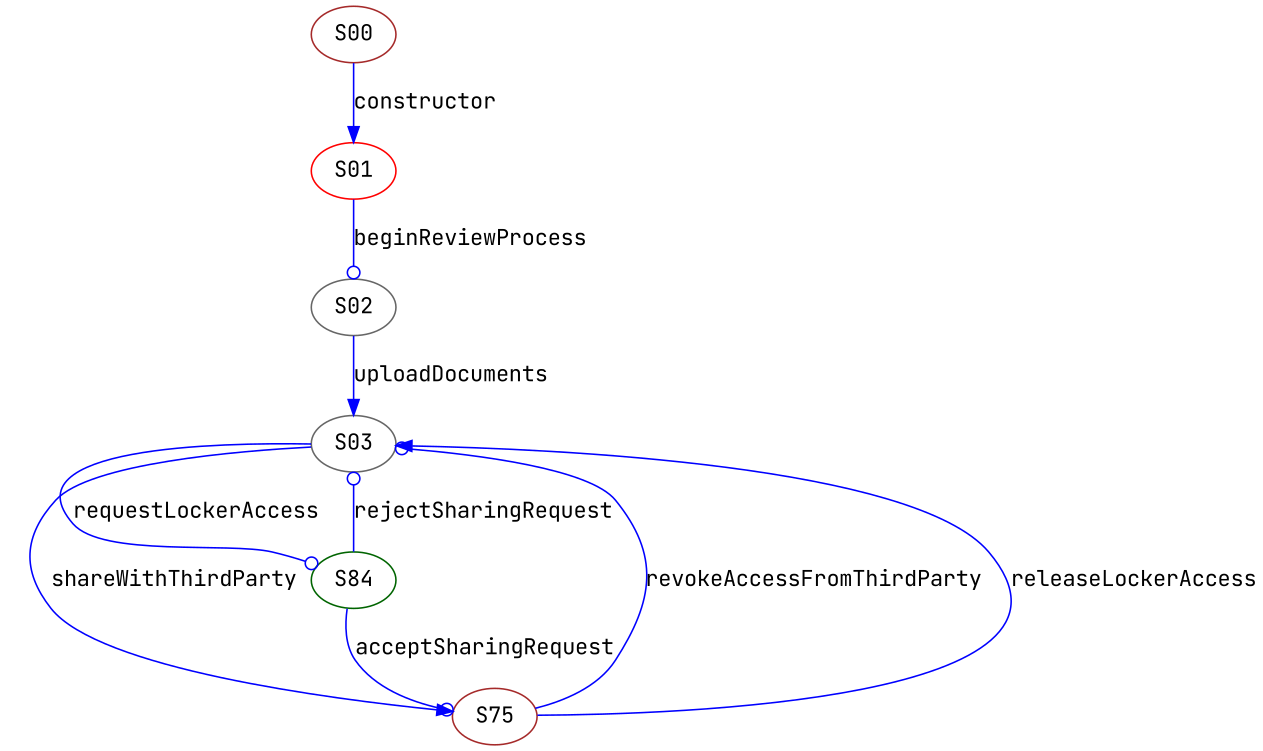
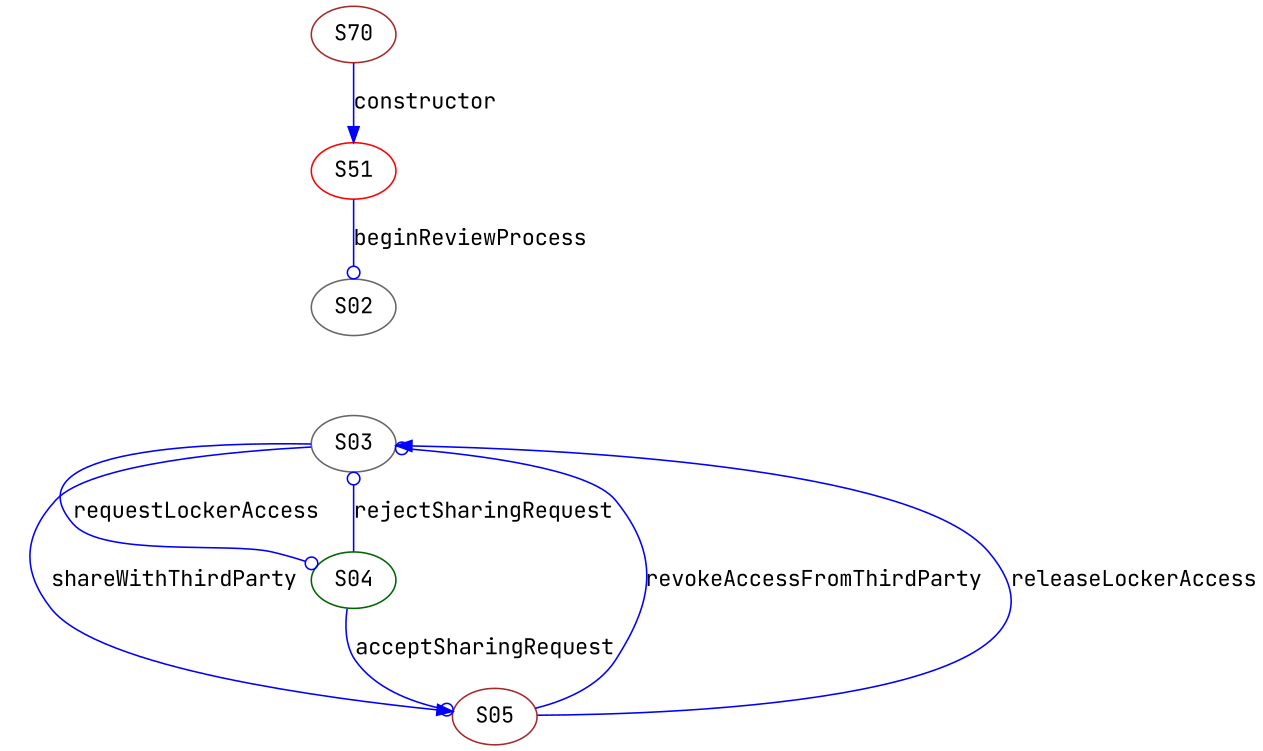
node "S00": label "S00" -> "S70"
node "S01": label "S01" -> "S51"
edge "S02" -> "S03": removed, label "uploadDocuments"
node "S84": label "S84" -> "S04"
node "S75": label "S75" -> "S05"
